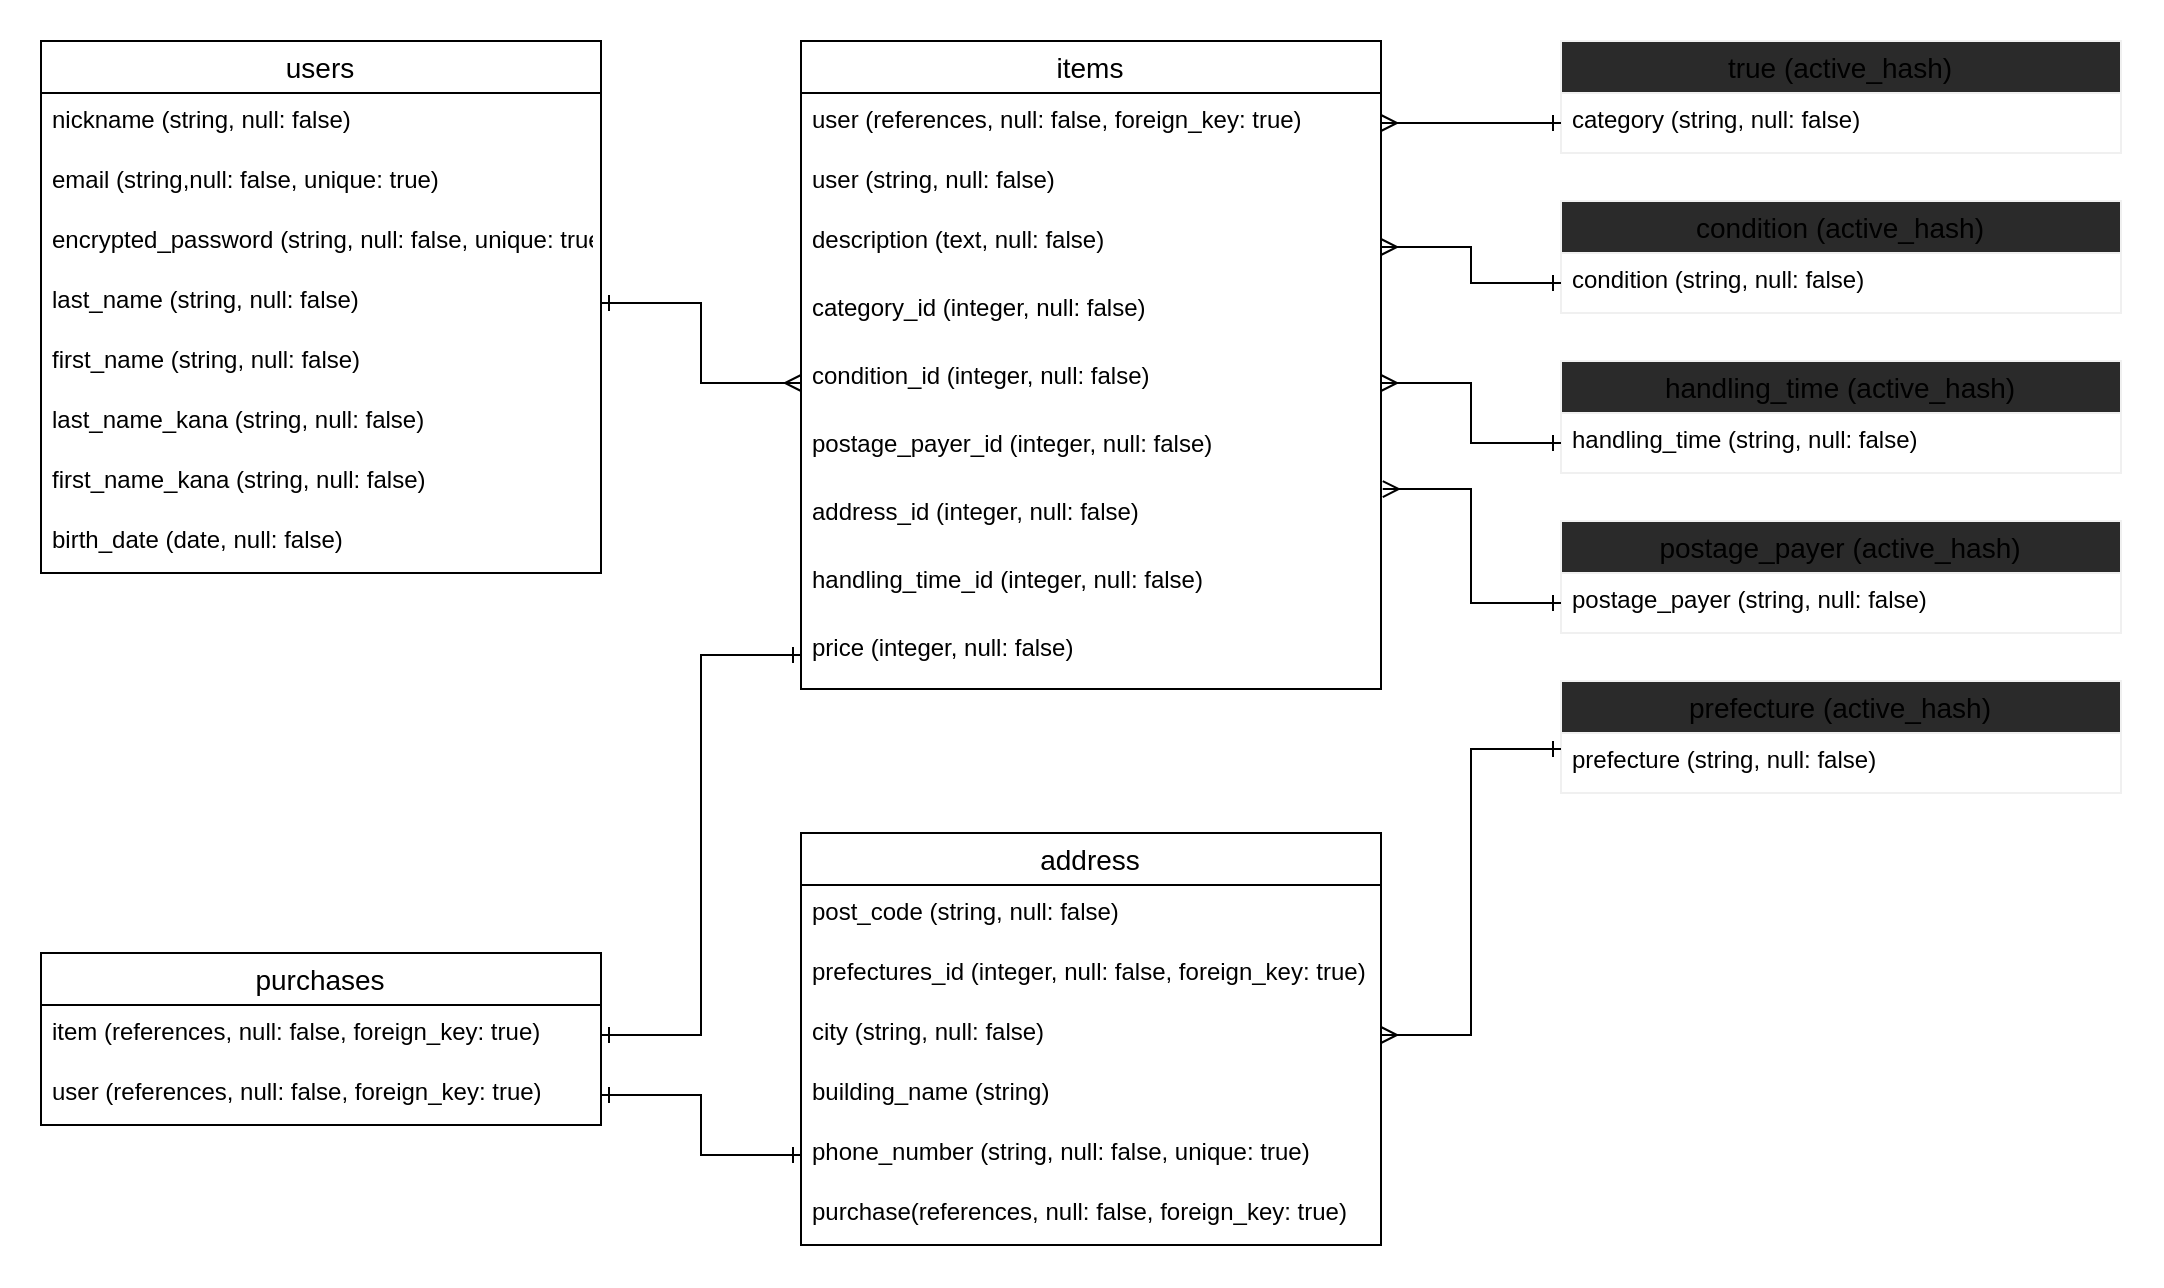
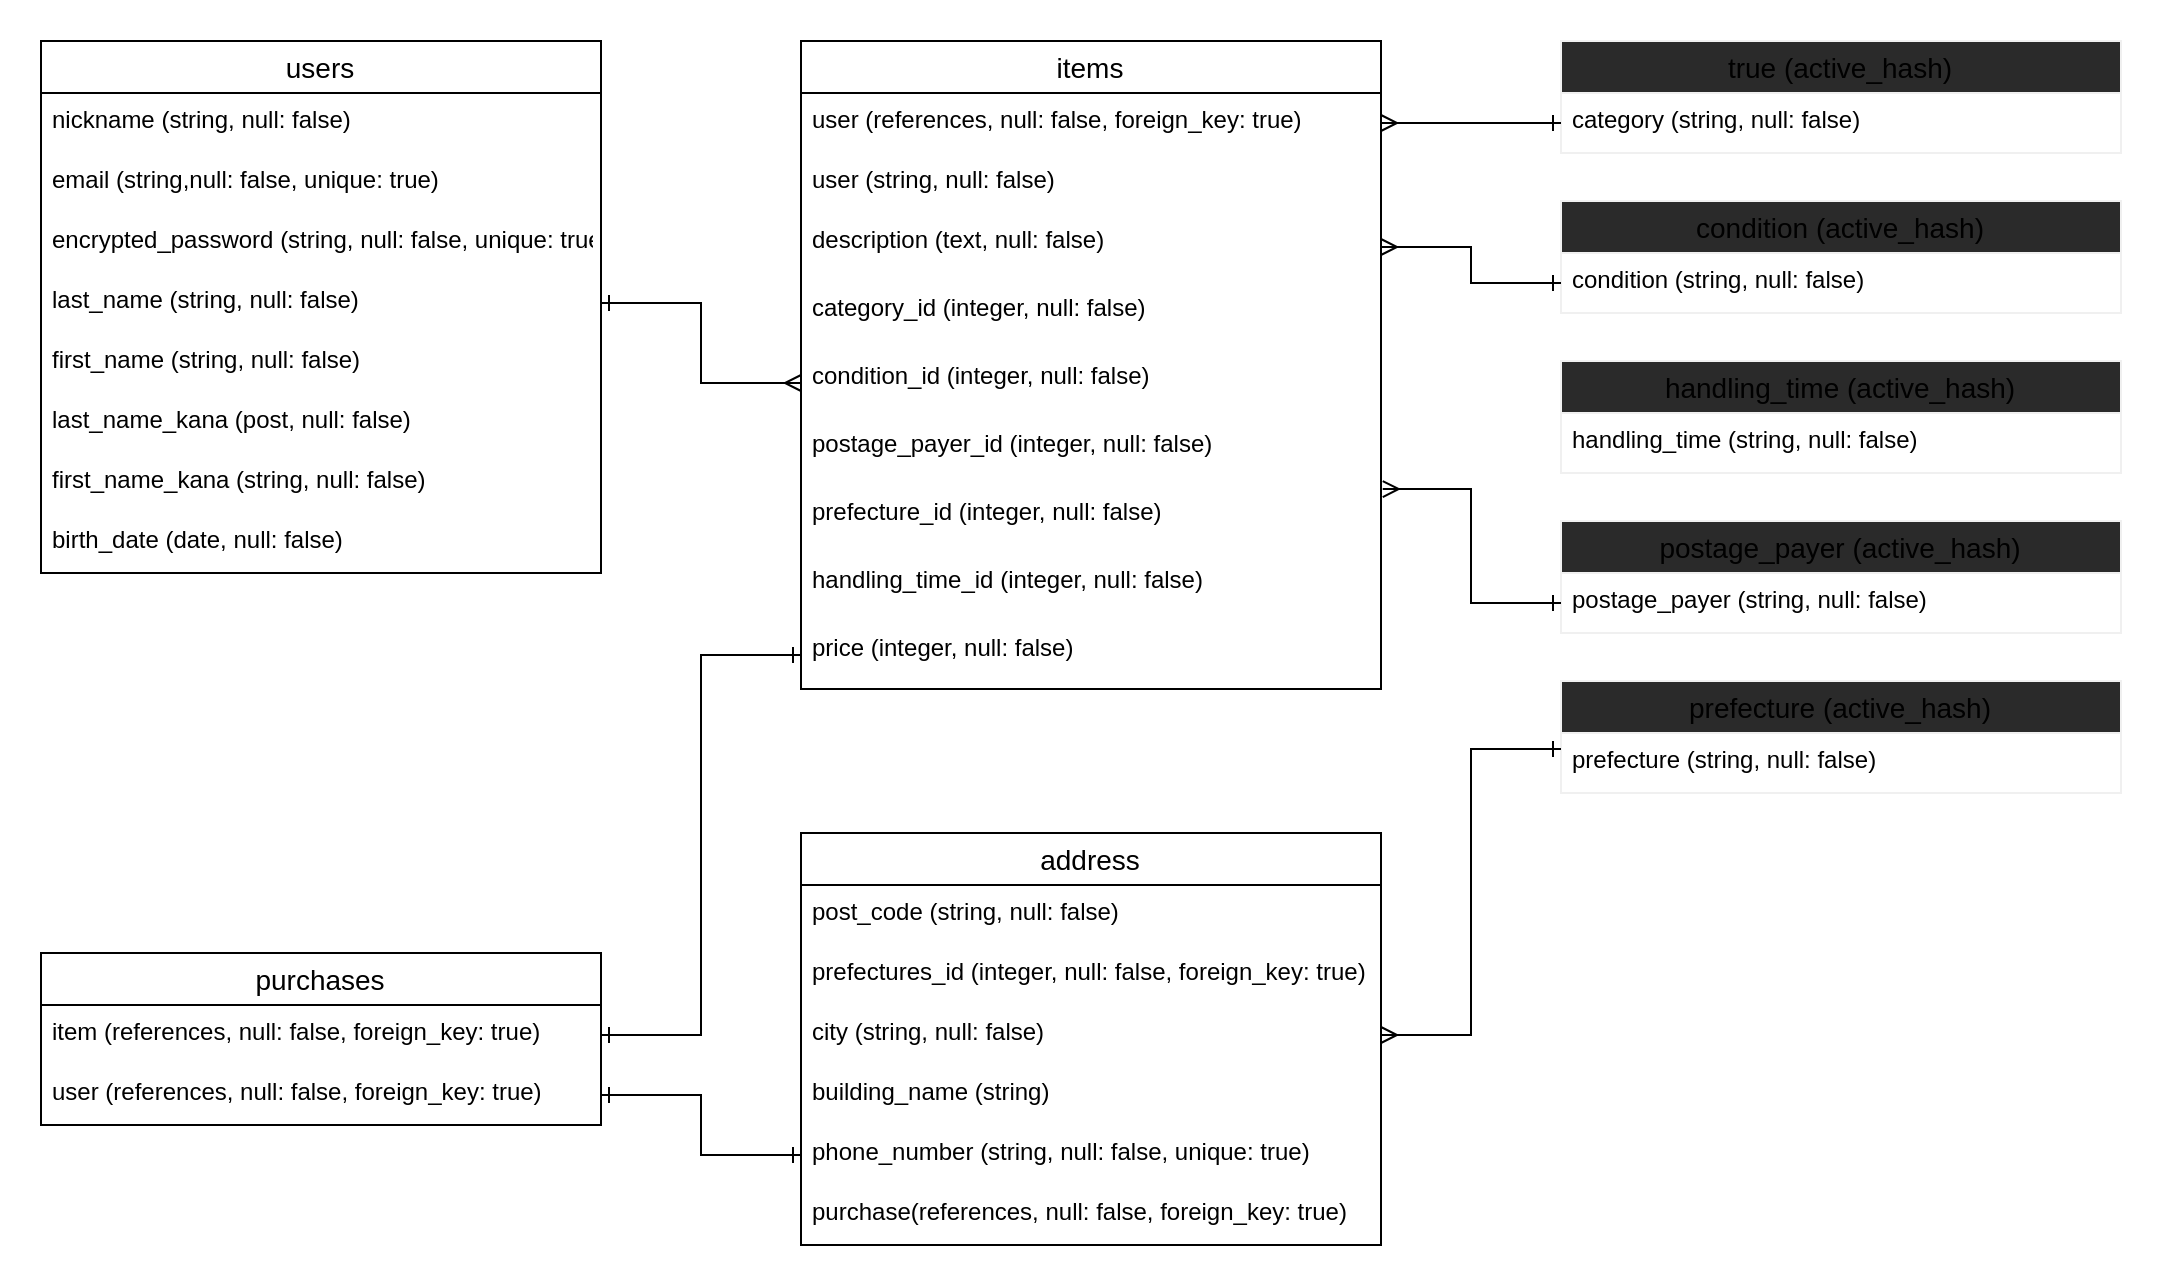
edge "condition_id (integer, null: false)" -- "handling_time (string, null: false)": removed
node "last_name_kana (string, null: false)": label "last_name_kana (string, null: false)" -> "last_name_kana (post, null: false)"
node "address_id (integer, null: false)": label "address_id (integer, null: false)" -> "prefecture_id (integer, null: false)"
